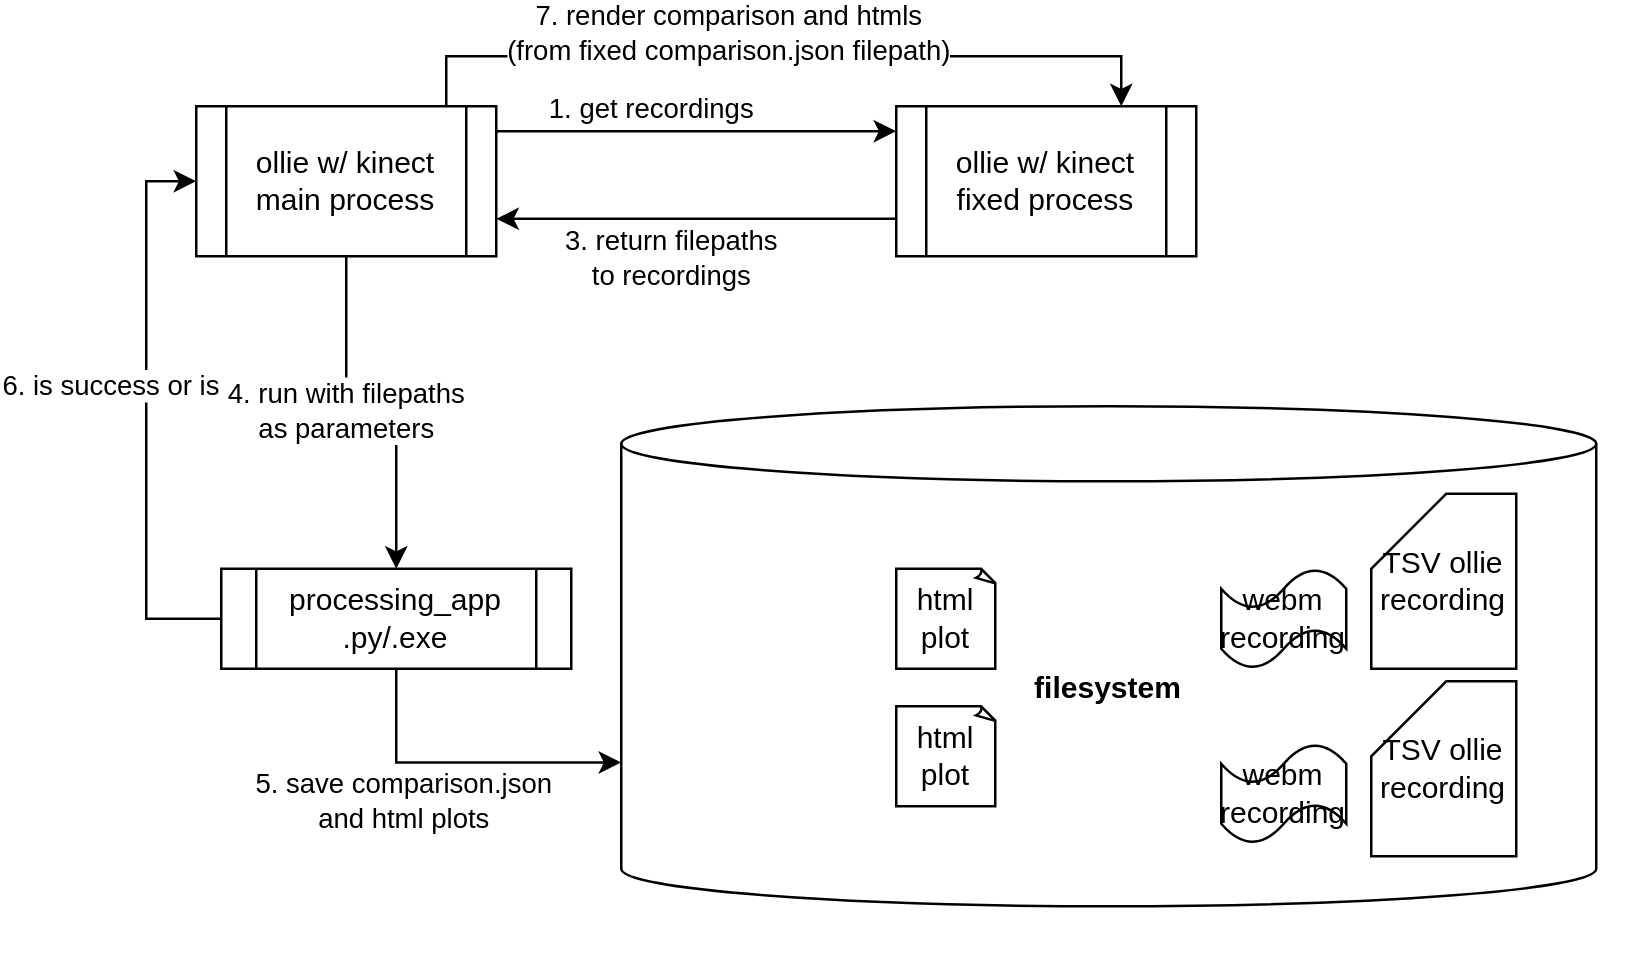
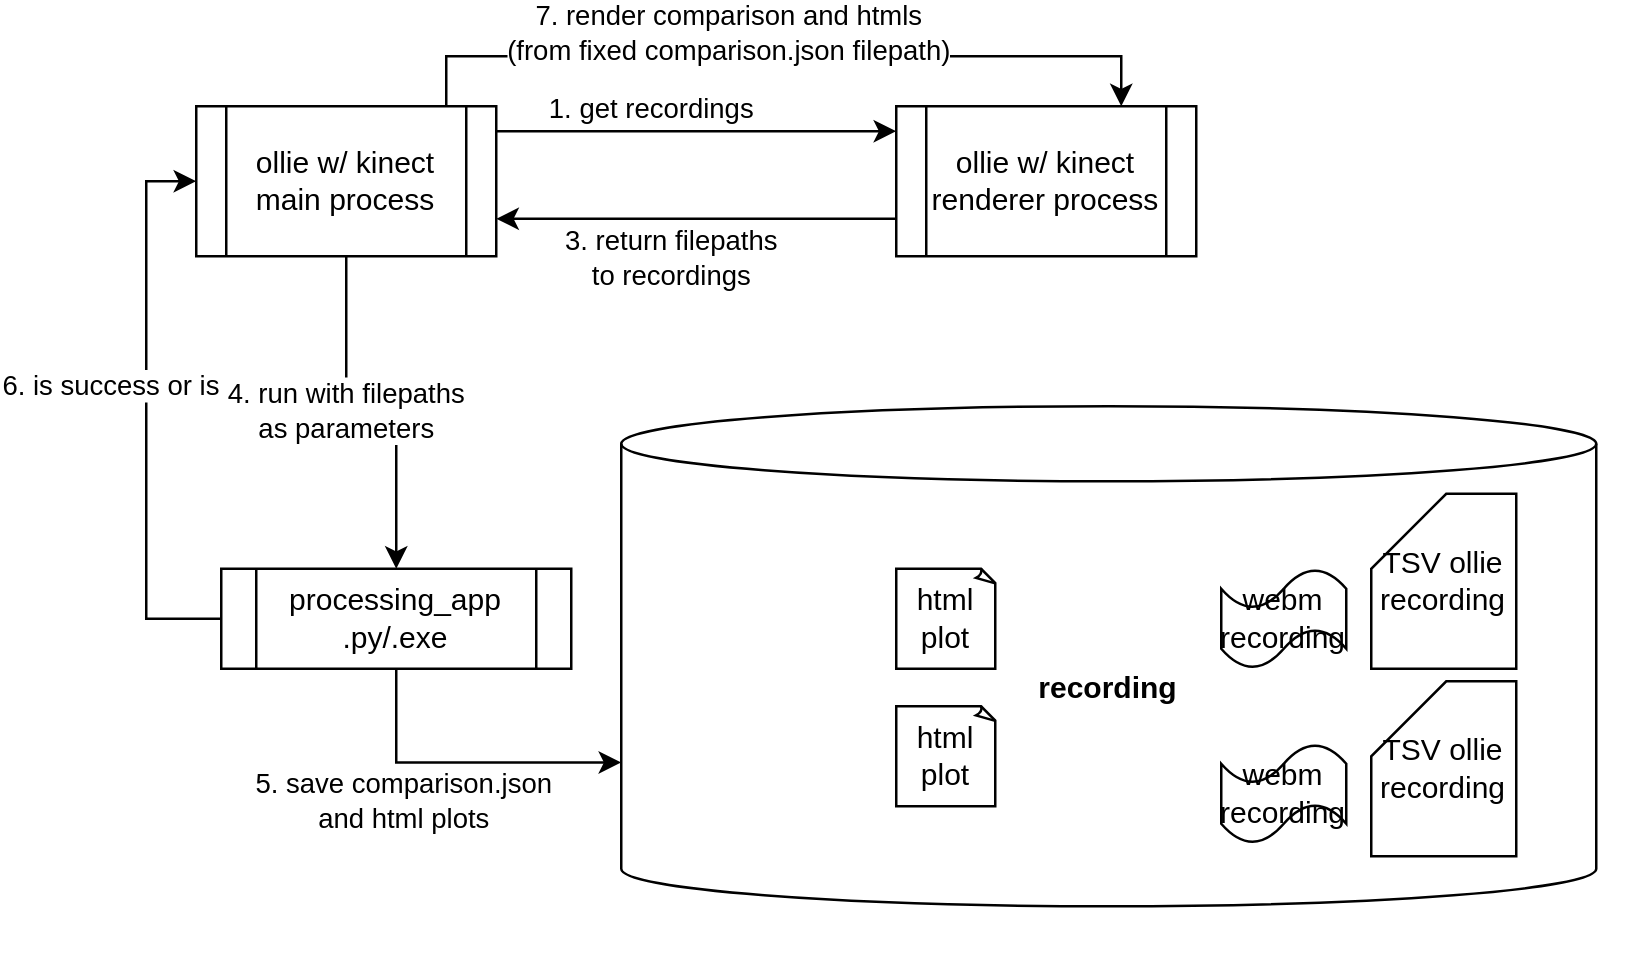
node "ollie w/ kinect fixed process": label "ollie w/ kinect fixed process" -> "ollie w/ kinect renderer process"
node "filesystem": label "filesystem" -> "recording"
